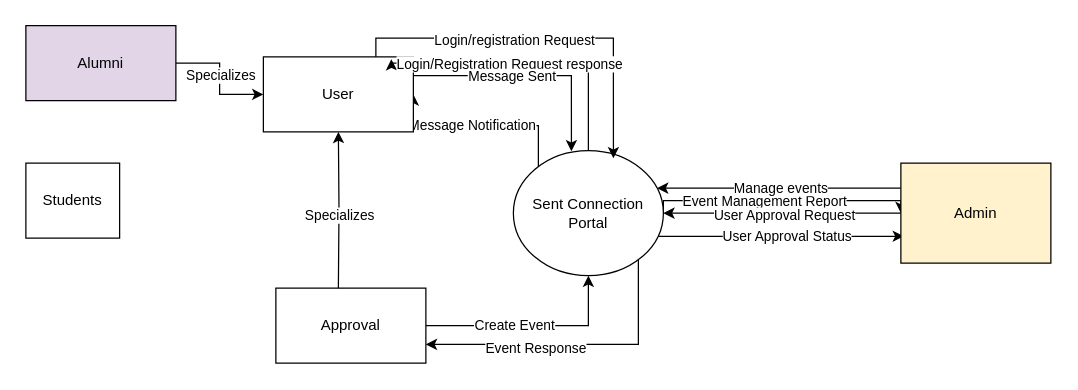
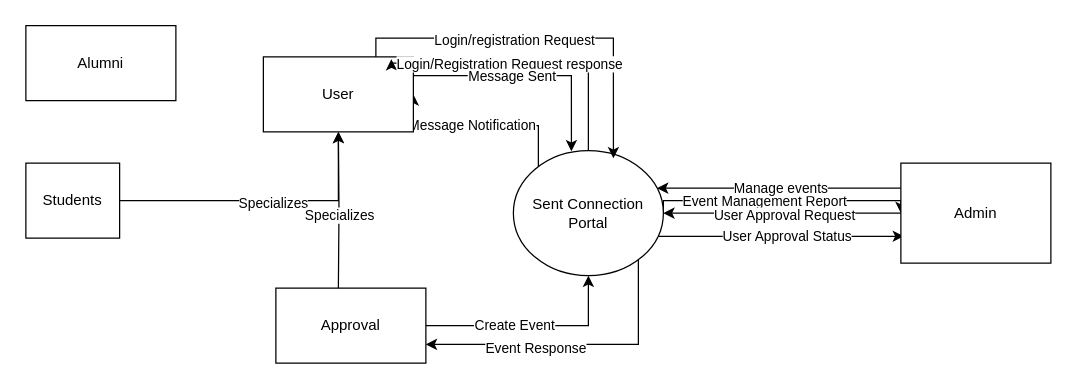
node "Alumni": fillcolor #e1d5e7 -> #ffffff
edge "Alumni" -> "User": removed, label "Specializes"
edge "Students" -> "User": added, label "Specializes"
node "Admin": fillcolor #fff2cc -> #ffffff
